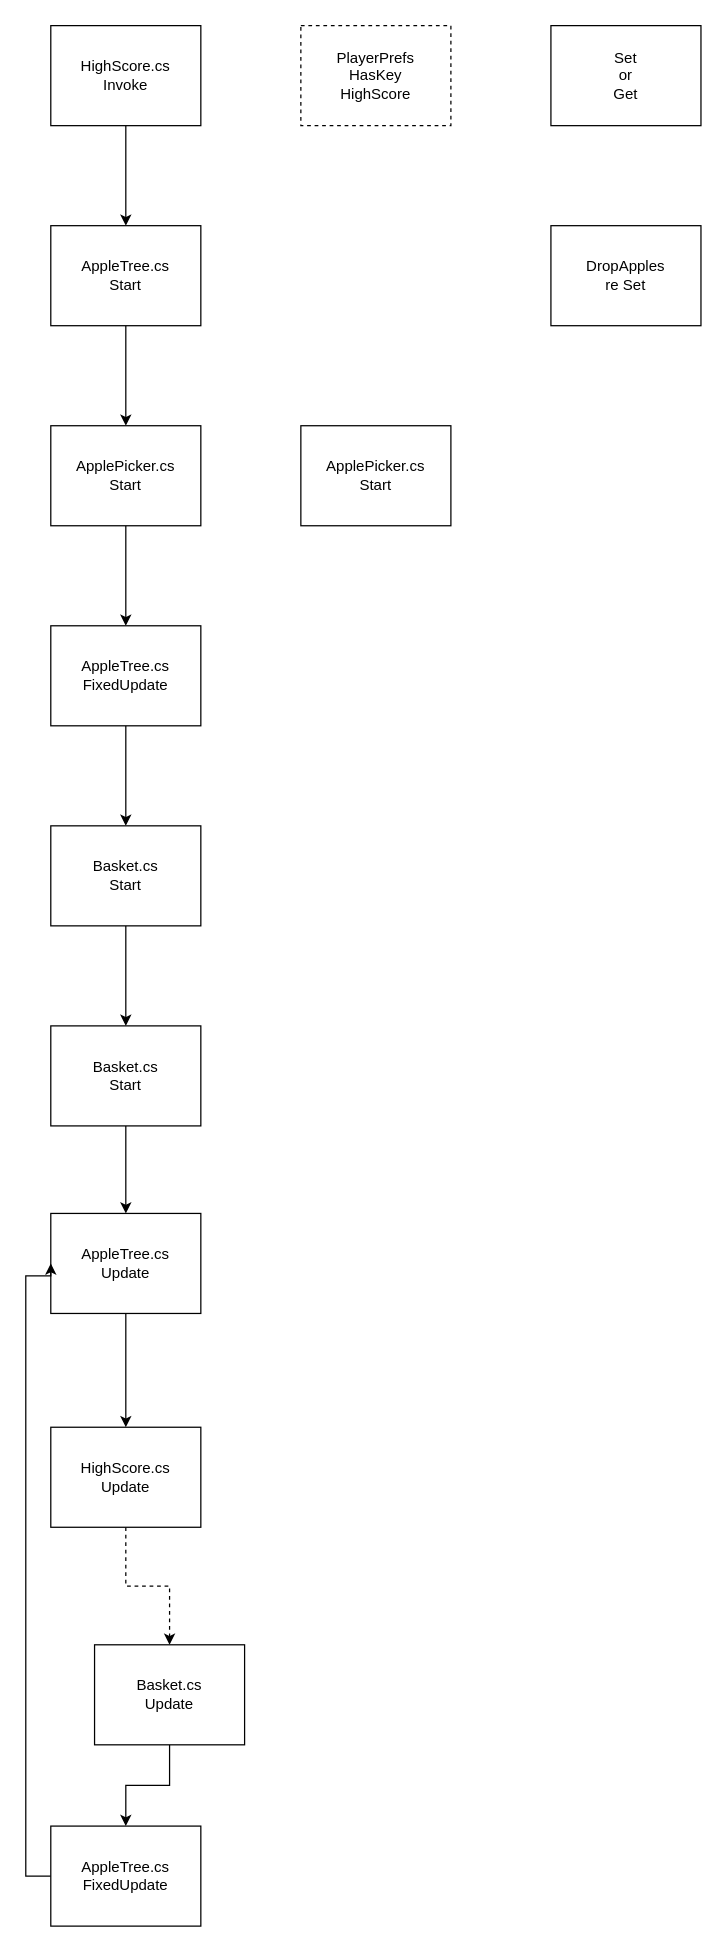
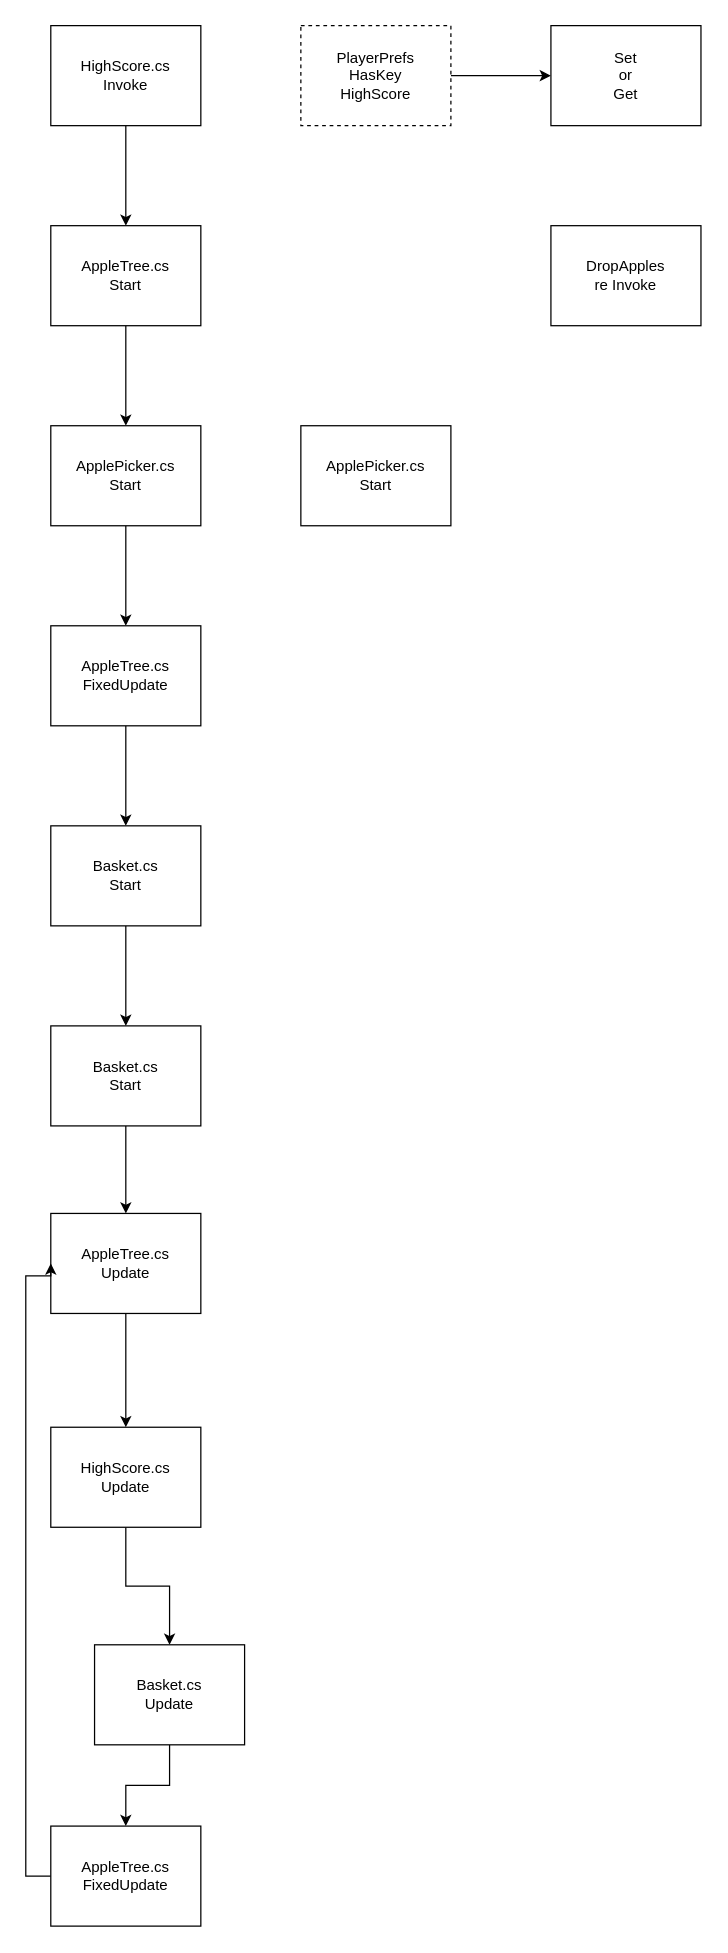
edge "PlayerPrefs HasKey HighScore" -> "Set or Get": added
node "DropApples re Set": label "DropApples re Set" -> "DropApples re Invoke"
edge "HighScore.cs Update" -> "Basket.cs Update": style dashed -> solid
